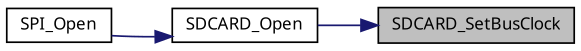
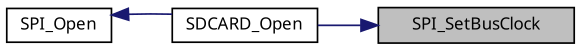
node "SDCARD_SetBusClock": label "SDCARD_SetBusClock" -> "SPI_SetBusClock"
edge "SPI_Open" -> "SDCARD_Open": reversed
